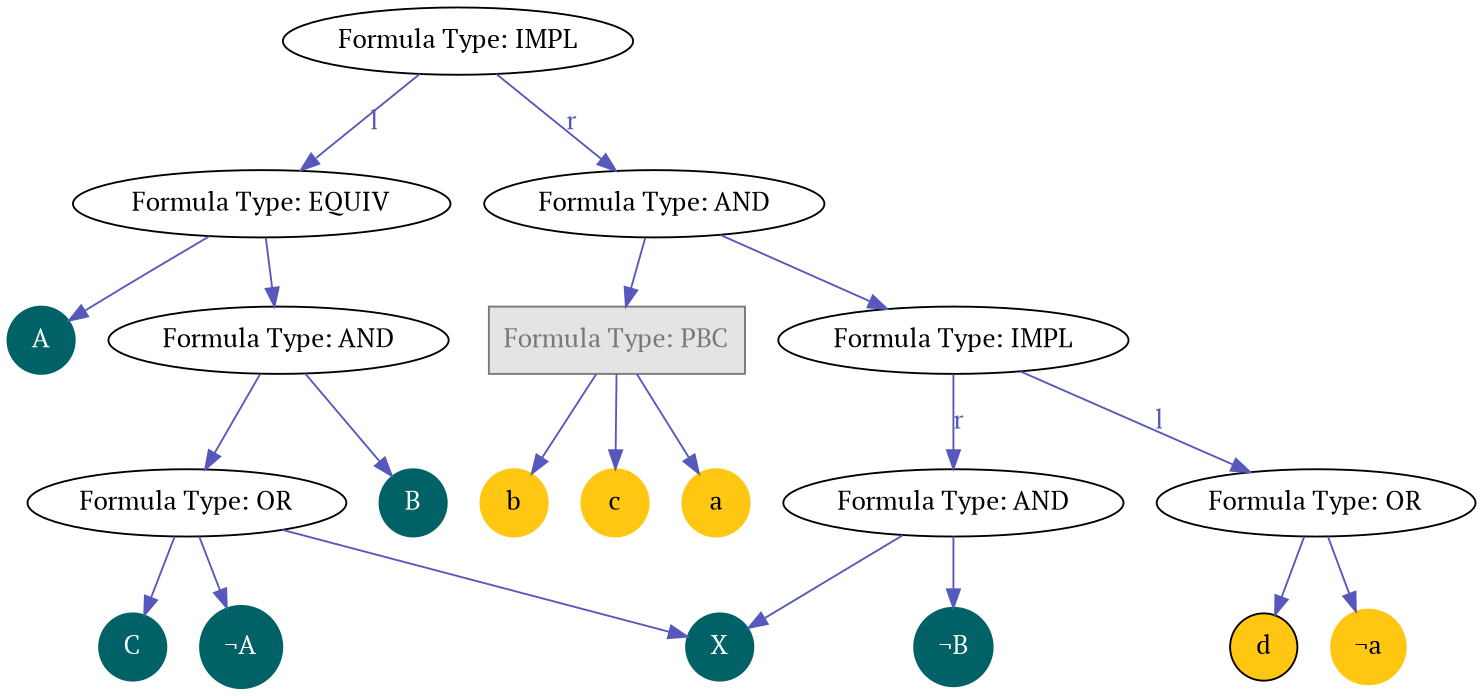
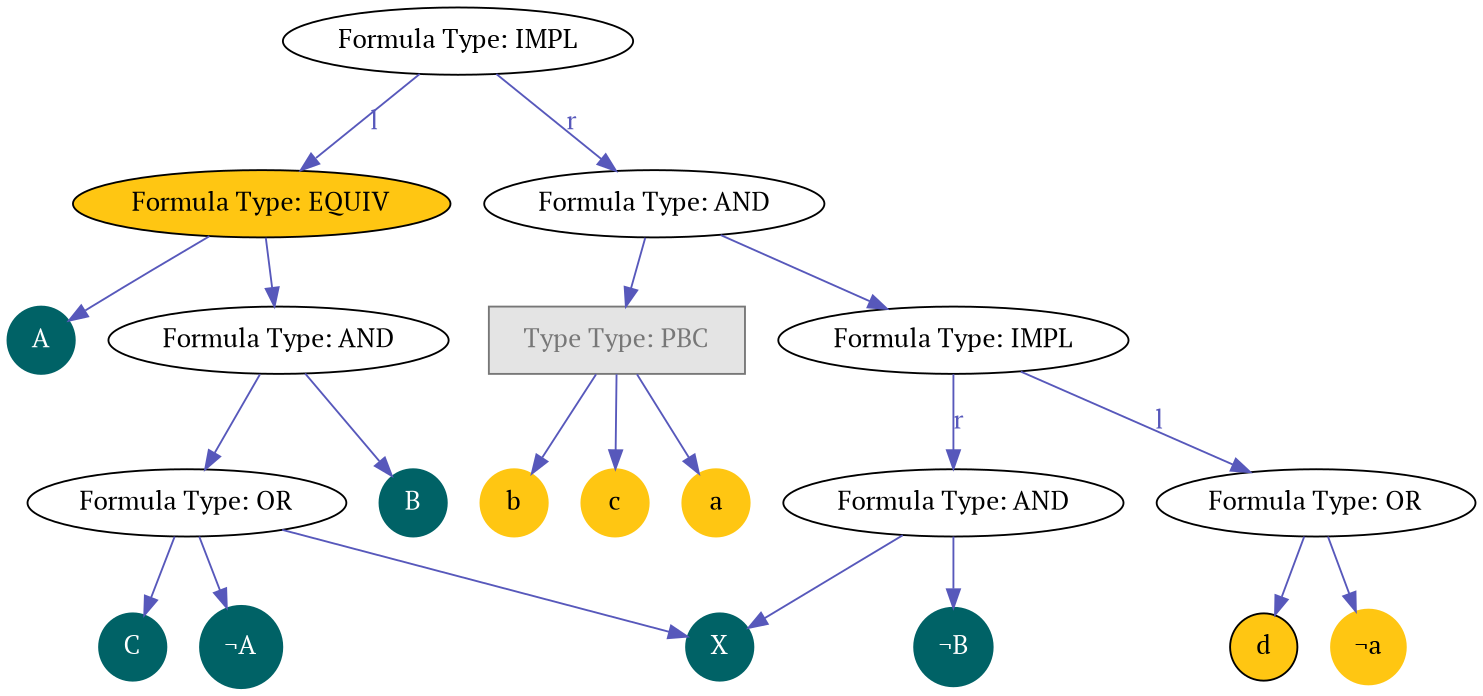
node "Formula Type: EQUIV": fillcolor #ffffff -> #ffc612
node "Formula Type: PBC": label "Formula Type: PBC" -> "Type Type: PBC"
